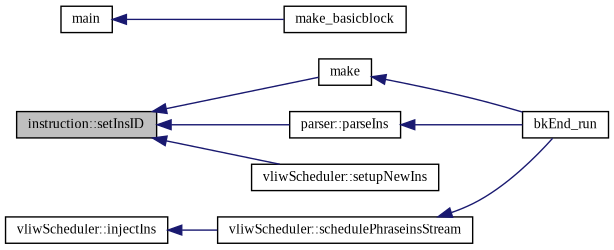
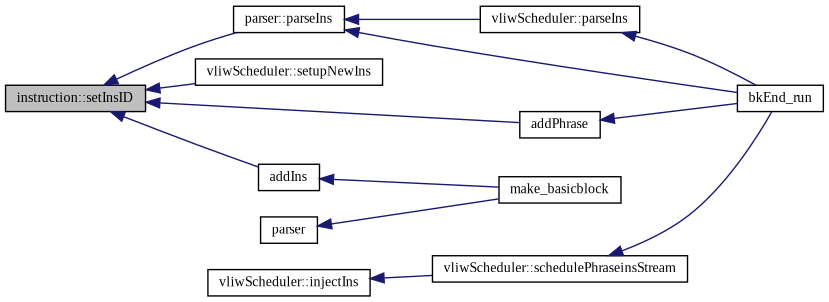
node "main": label "main" -> "parser"
node "vliwScheduler::parseIns": added
node "make": label "make" -> "addPhrase"
node "addIns": added
